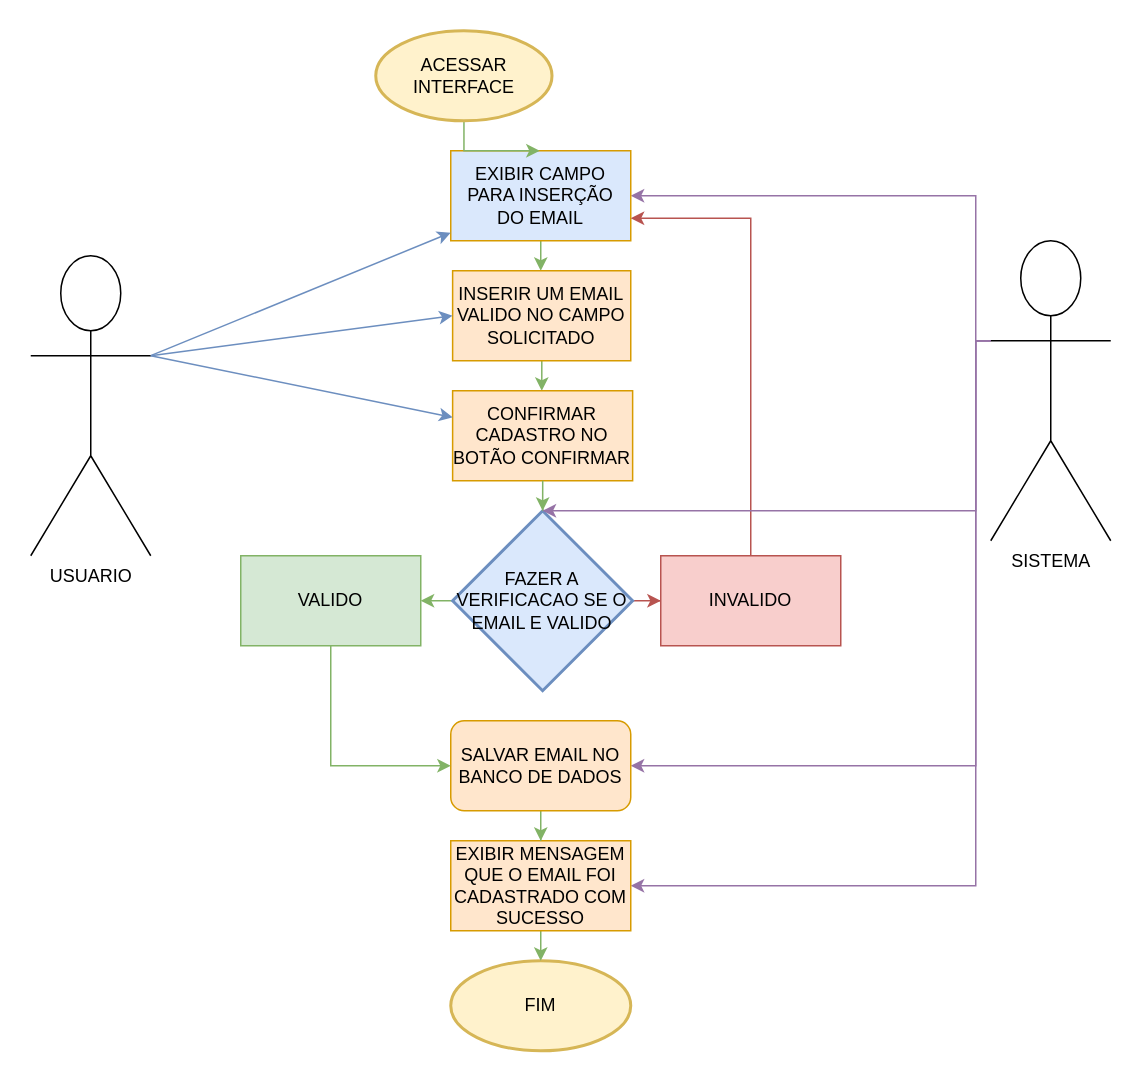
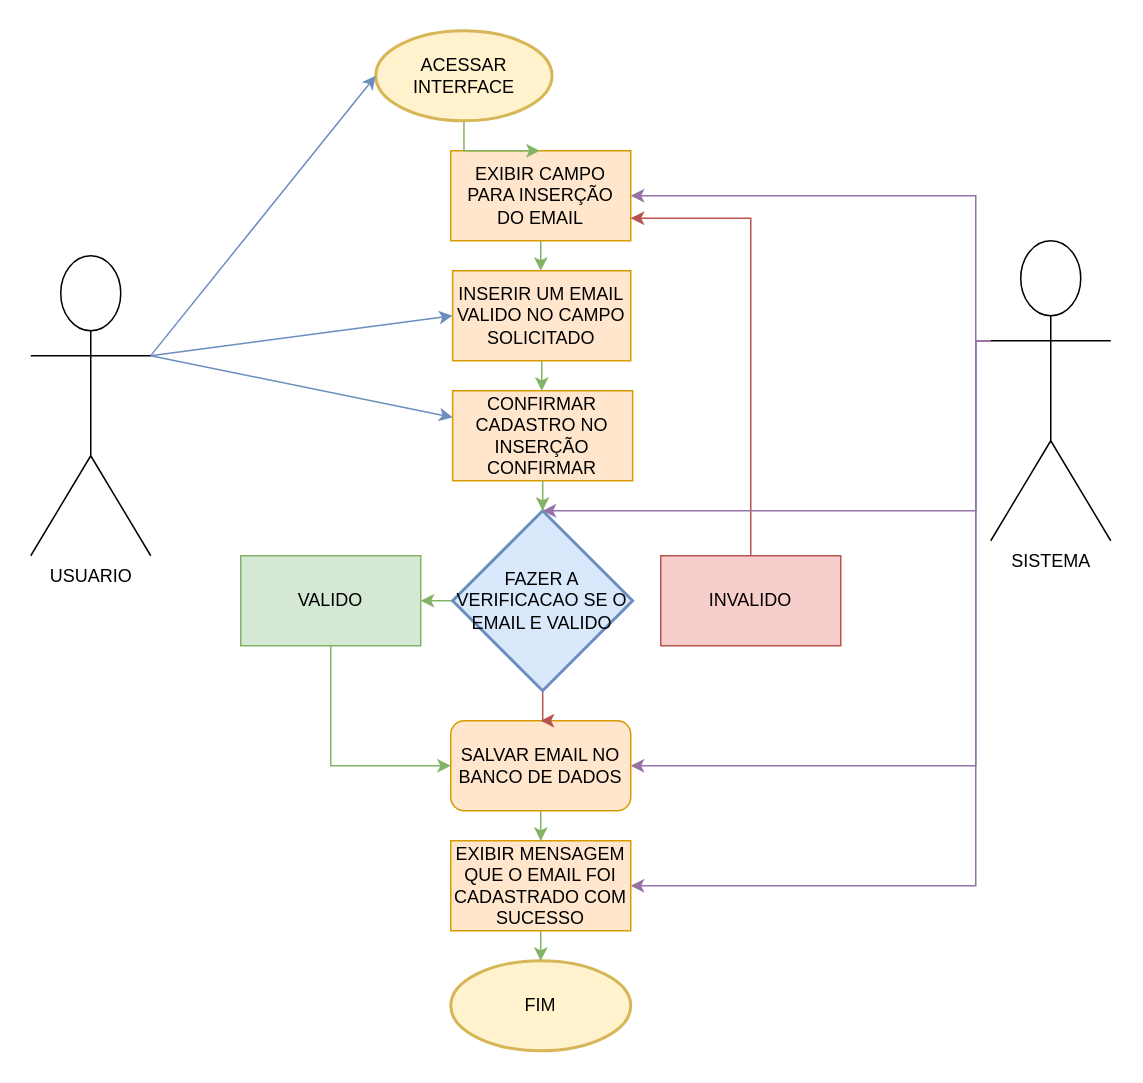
node "EXIBIR CAMPO PARA INSERÇÃO DO EMAIL": fillcolor #dae8fc -> #ffe6cc
edge "USUARIO" -> "EXIBIR CAMPO PARA INSERÇÃO DO EMAIL": now "USUARIO" -> "ACESSAR INTERFACE"
node "CONFIRMAR CADASTRO NO BOTÃO CONFIRMAR": label "CONFIRMAR CADASTRO NO BOTÃO CONFIRMAR" -> "CONFIRMAR CADASTRO NO INSERÇÃO CONFIRMAR"
edge "FAZER A VERIFICACAO SE O EMAIL E VALIDO" -> "INVALIDO": now "FAZER A VERIFICACAO SE O EMAIL E VALIDO" -> "SALVAR EMAIL NO BANCO DE DADOS"
